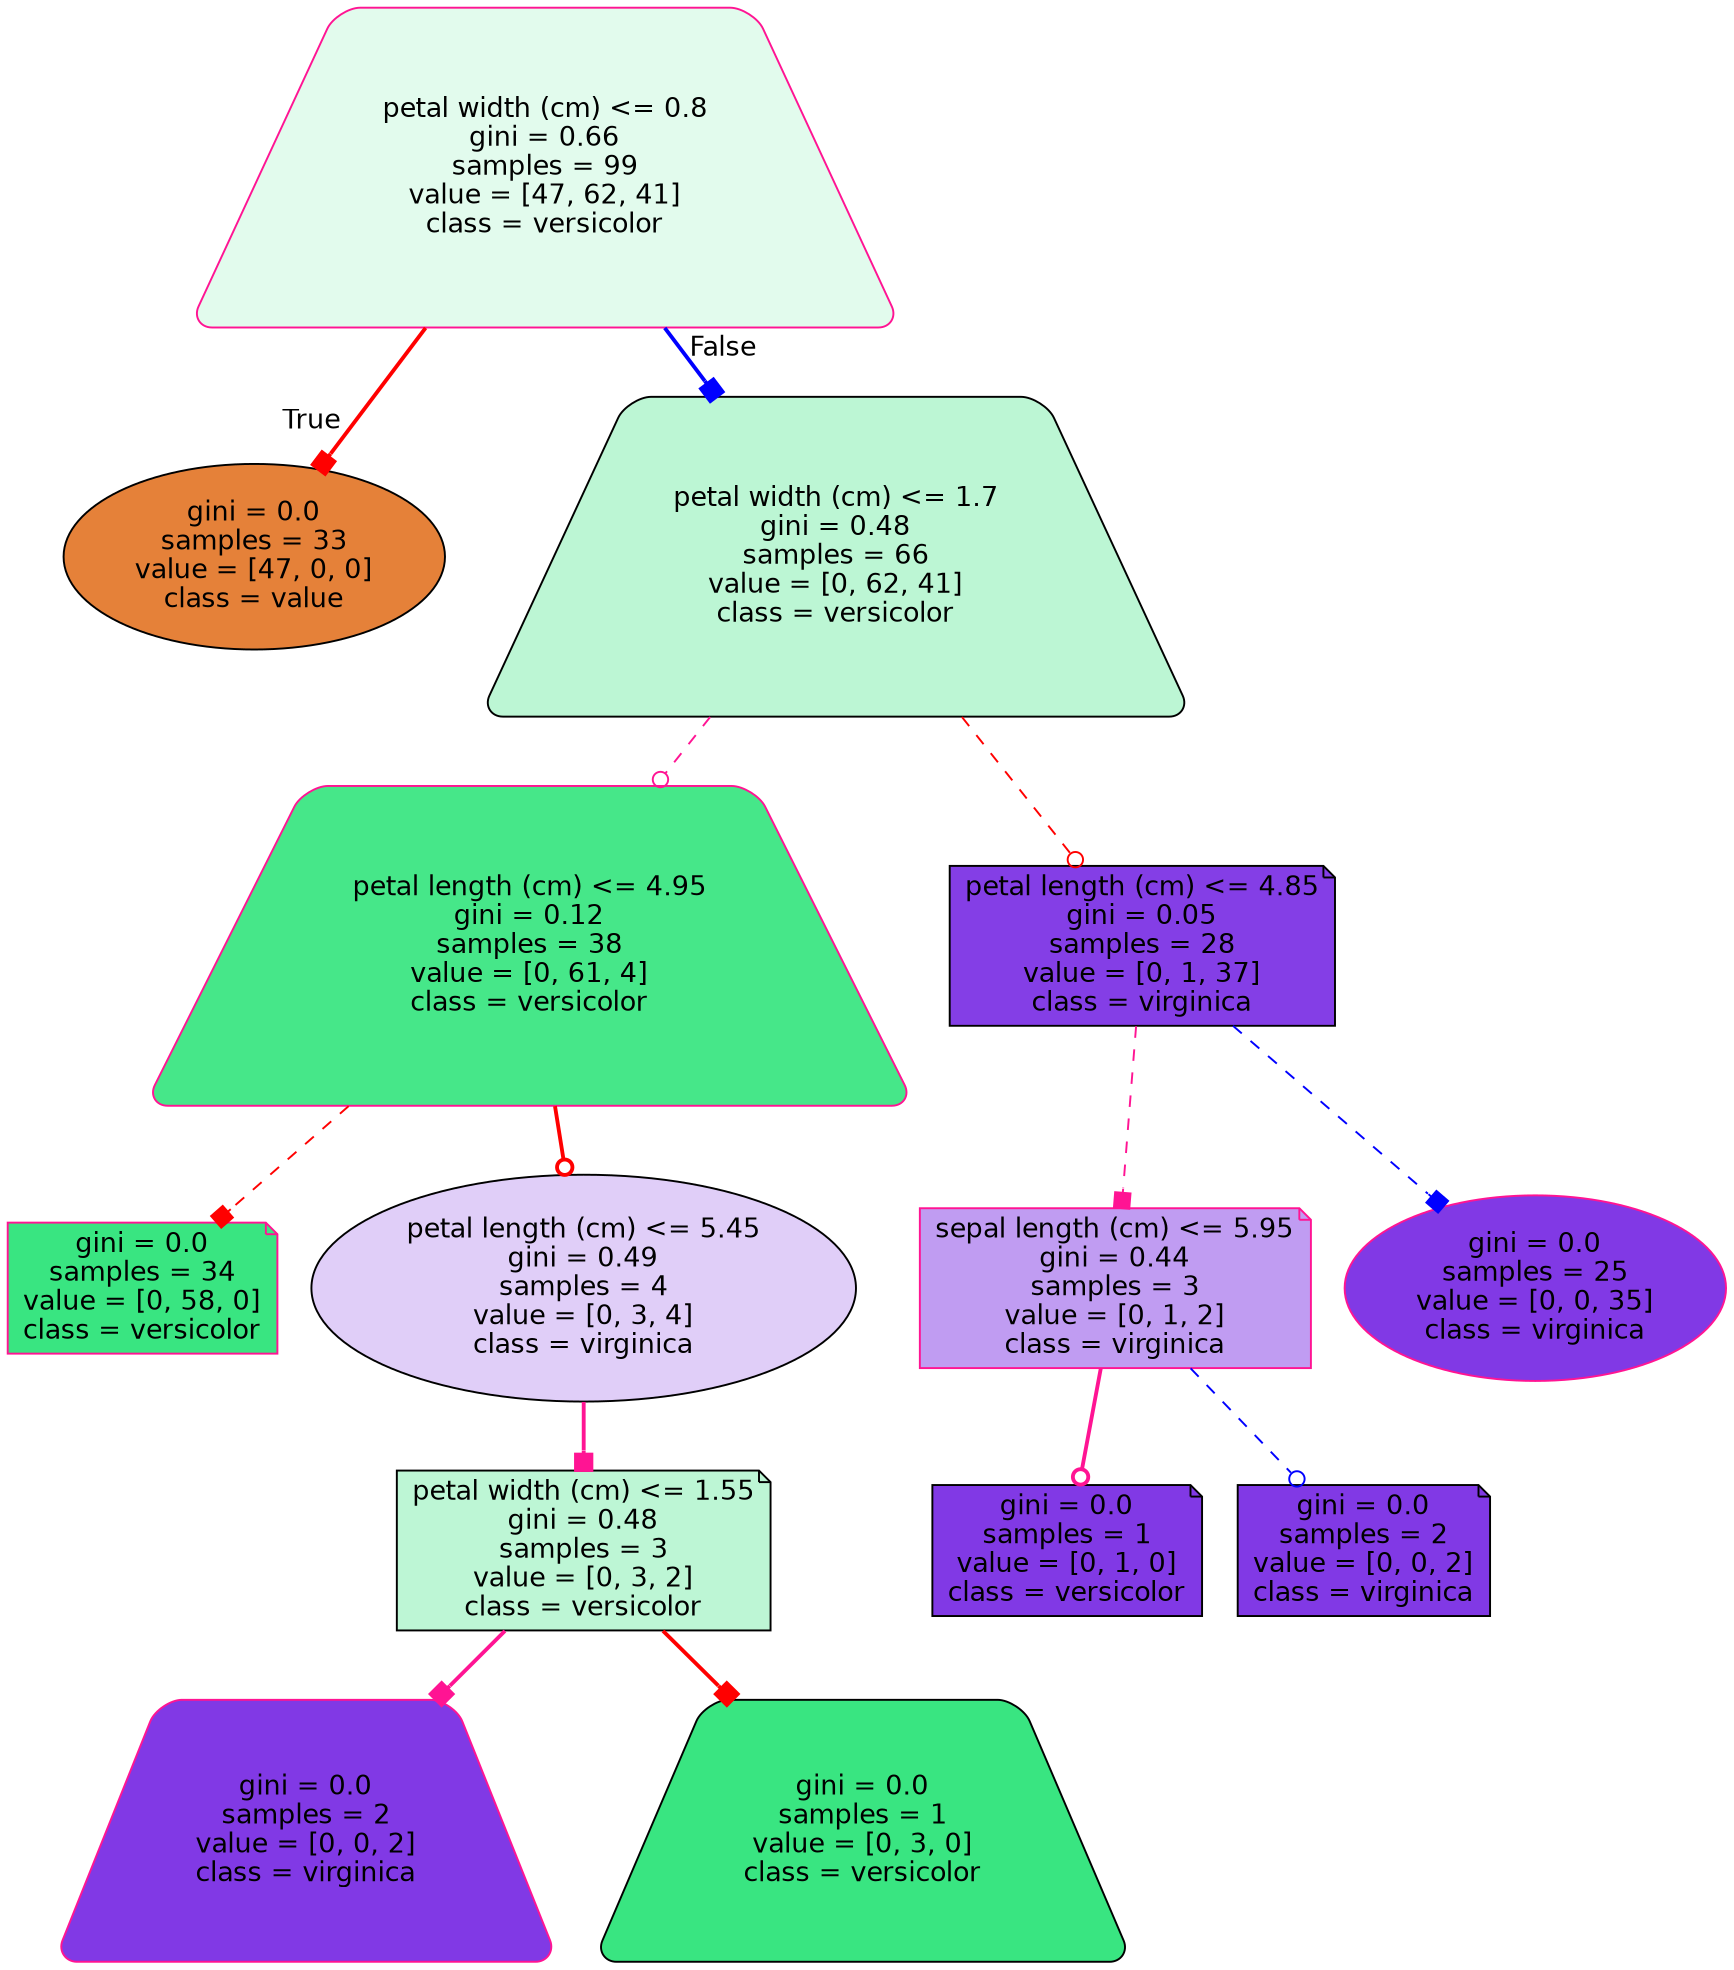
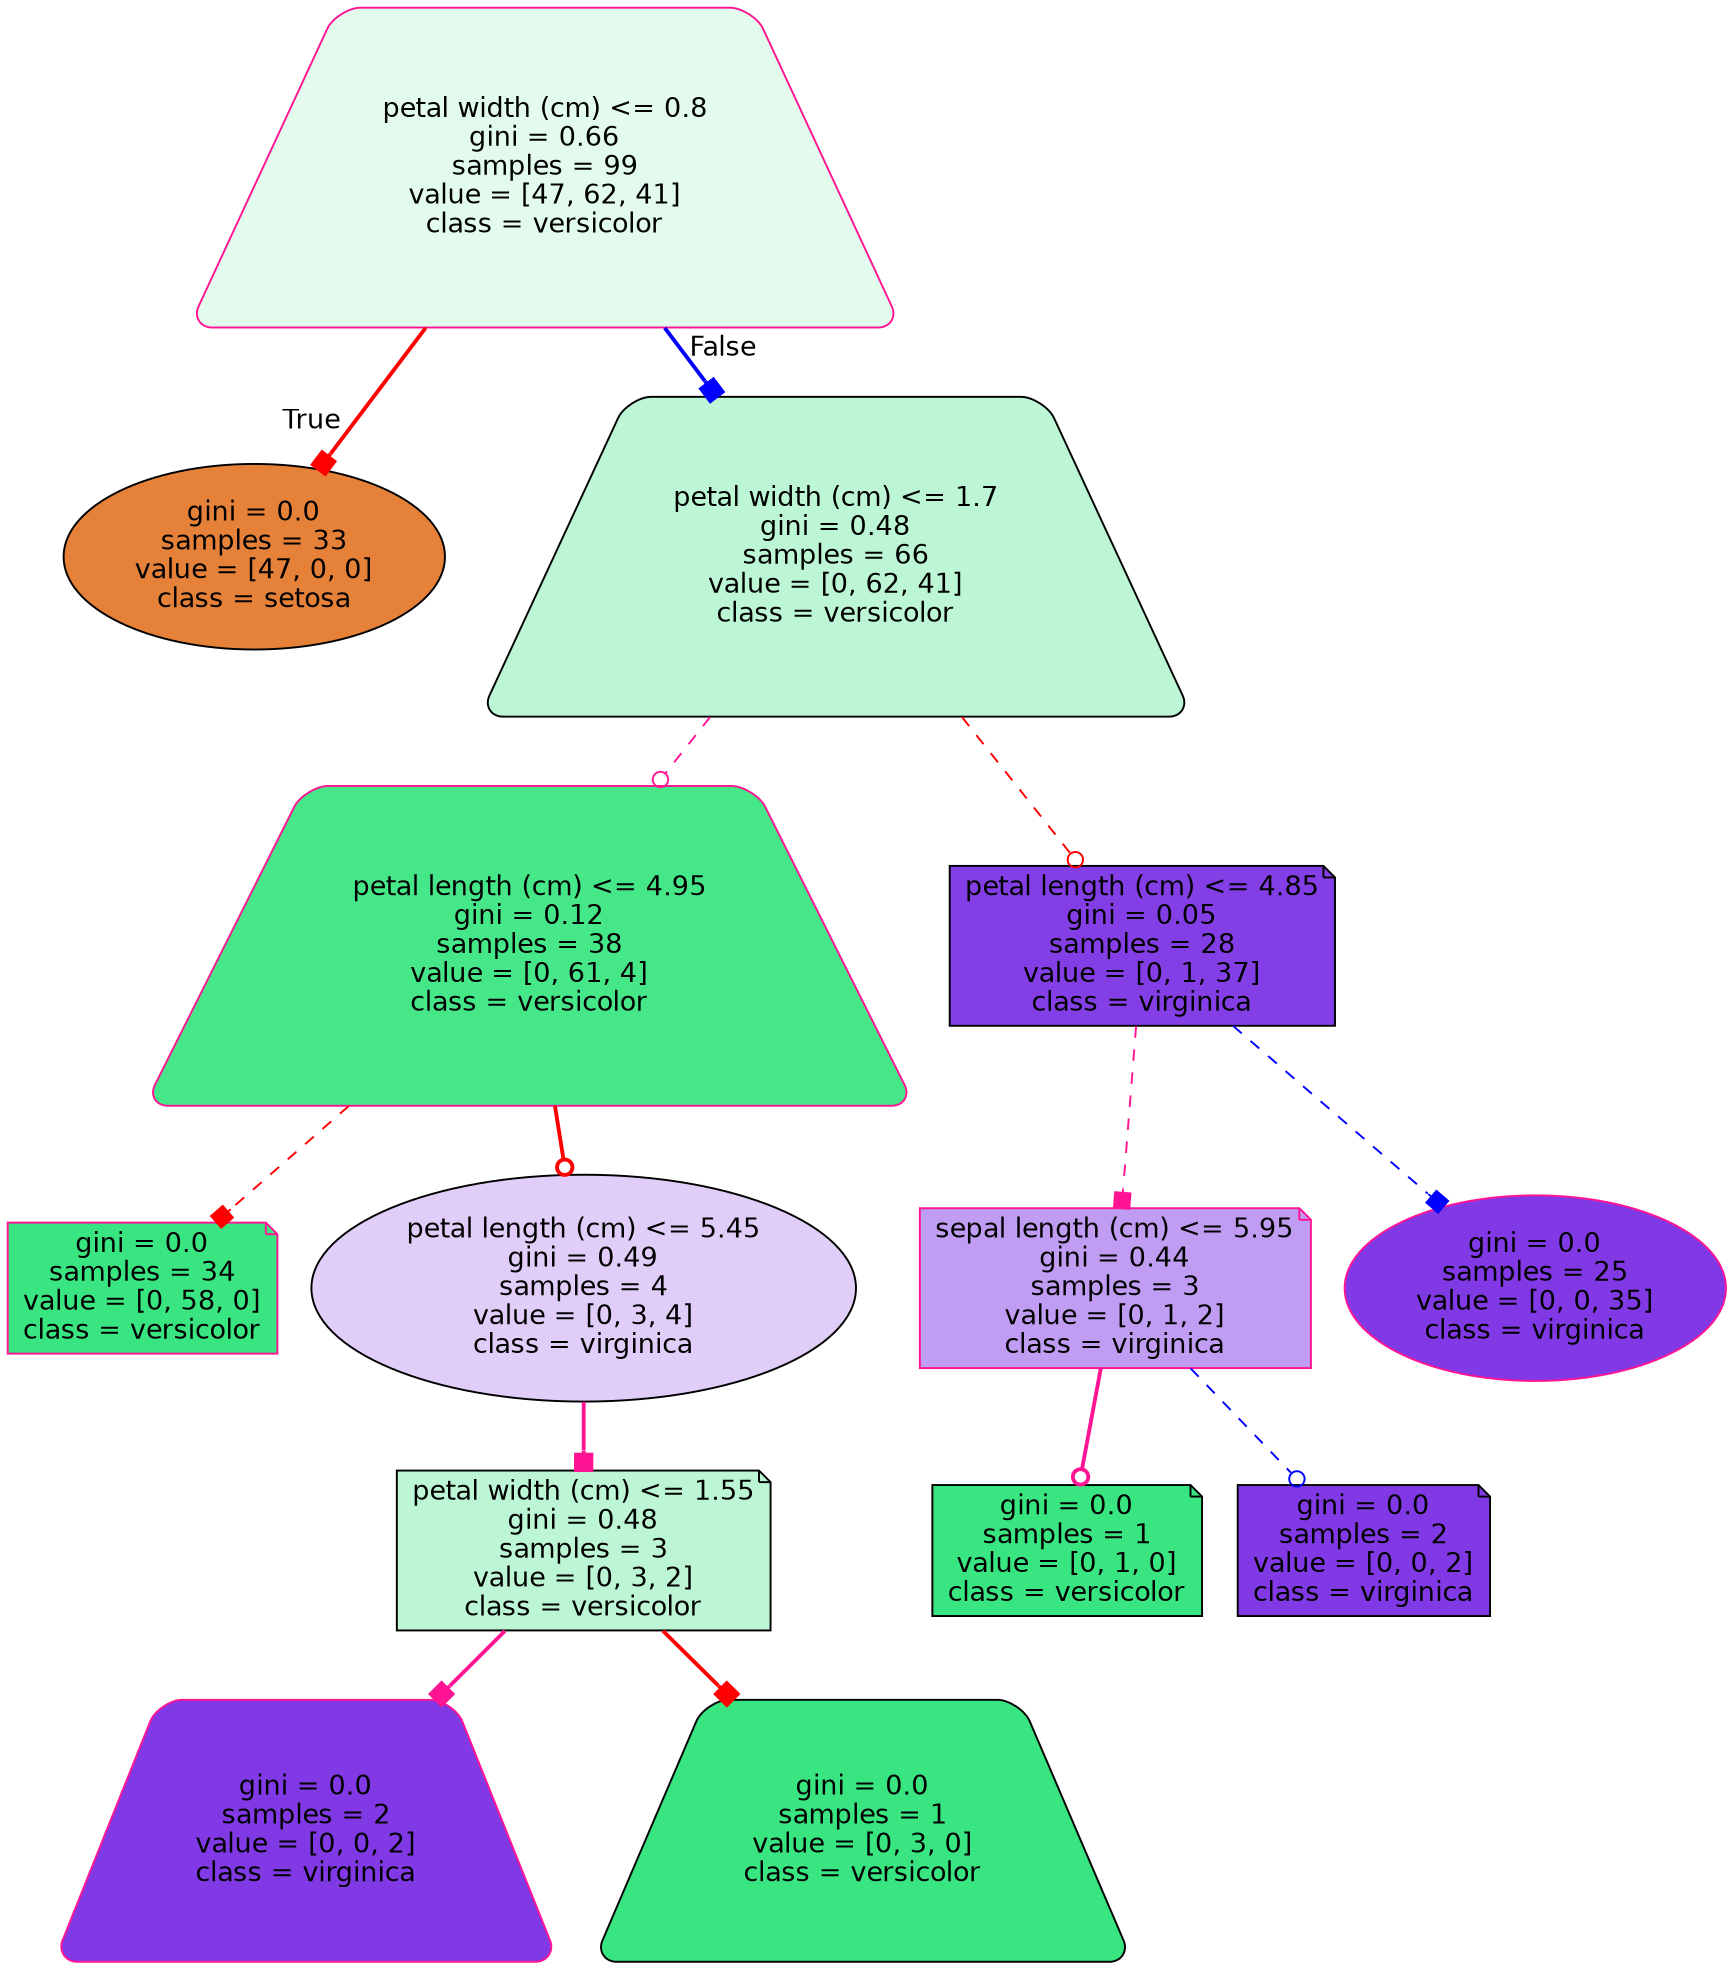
node "gini = 0.0 samples = 33 value = [47, 0, 0] class = value": label "gini = 0.0 samples = 33 value = [47, 0, 0] class = value" -> "gini = 0.0 samples = 33 value = [47, 0, 0] class = setosa"
node "gini = 0.0 samples = 1 value = [0, 1, 0] class = versicolor": fillcolor #8139e5 -> #39e581
